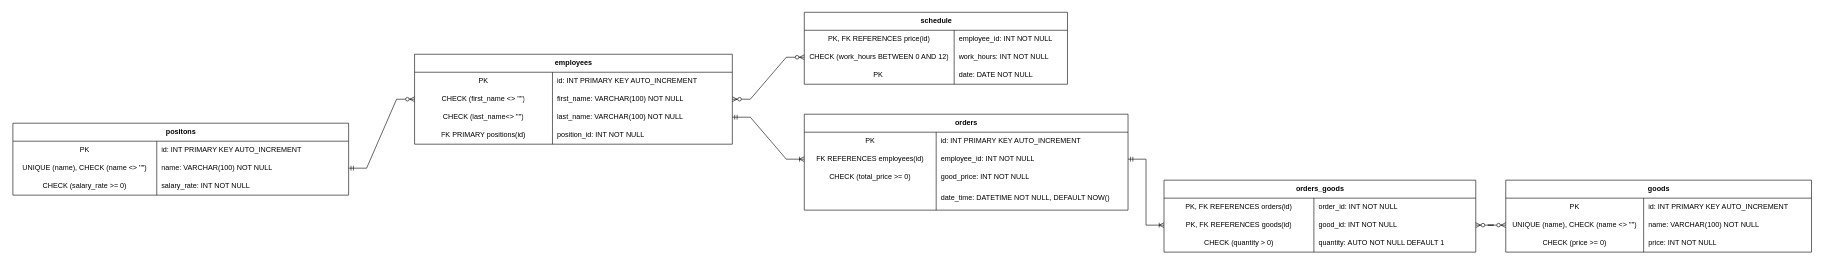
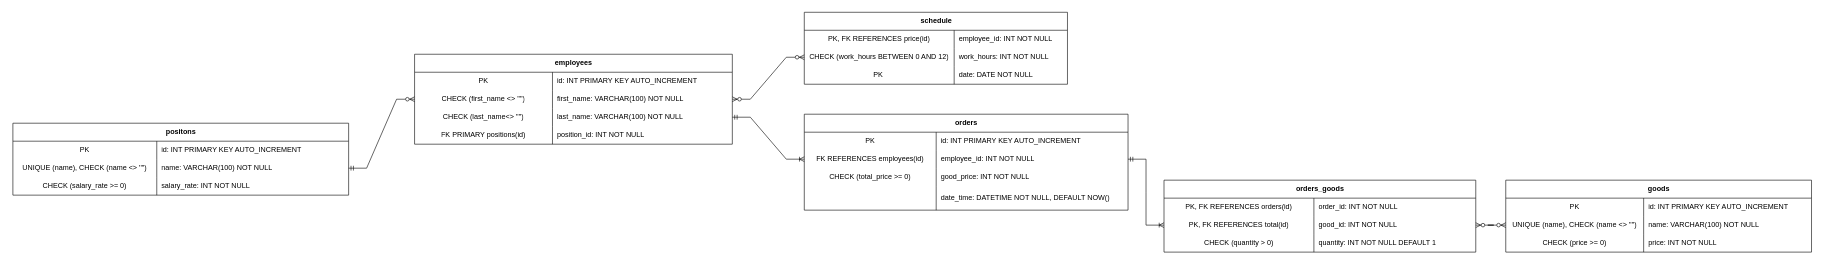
node "PK, FK REFERENCES goods(id)": label "PK, FK REFERENCES goods(id)" -> "PK, FK REFERENCES total(id)"
node "quantity: AUTO NOT NULL DEFAULT 1": label "quantity: AUTO NOT NULL DEFAULT 1" -> "quantity: INT NOT NULL DEFAULT 1"
